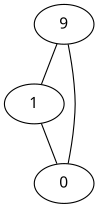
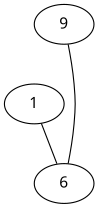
edge "9" -- "1": removed
node "0": label "0" -> "6"
